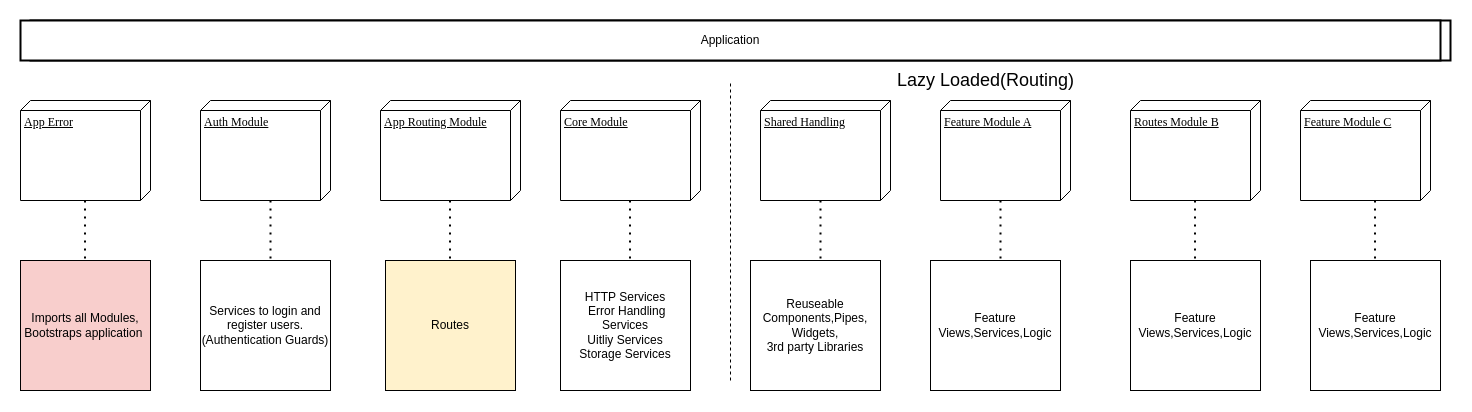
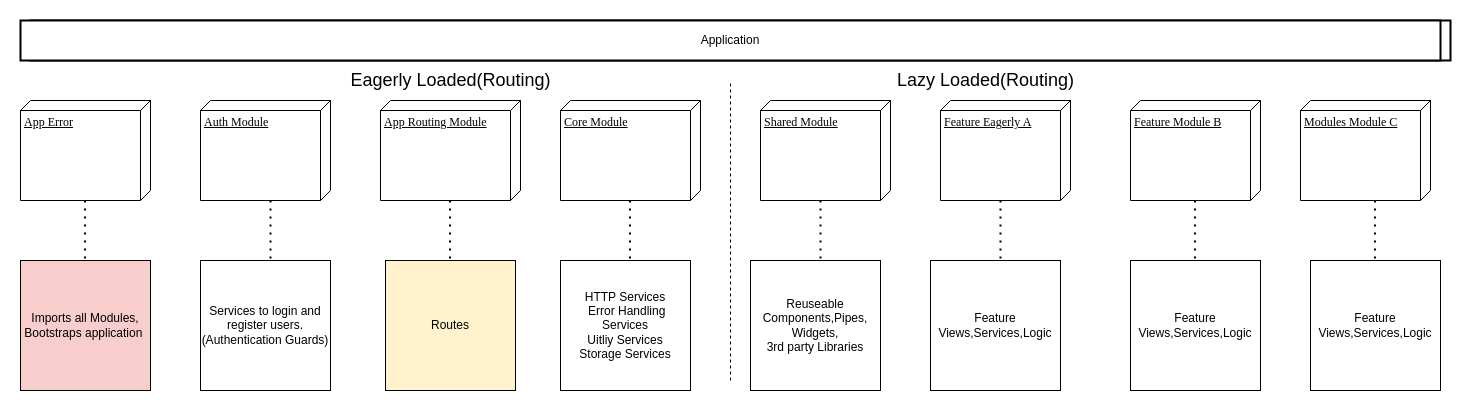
node "Eagerly Loaded(Routing)": added
node "Shared Handling": label "Shared Handling" -> "Shared Module"
node "Feature Module A": label "Feature Module A" -> "Feature Eagerly A"
node "Routes Module B": label "Routes Module B" -> "Feature Module B"
node "Feature Module C": label "Feature Module C" -> "Modules Module C"
